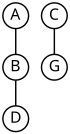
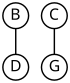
node "A": removed
